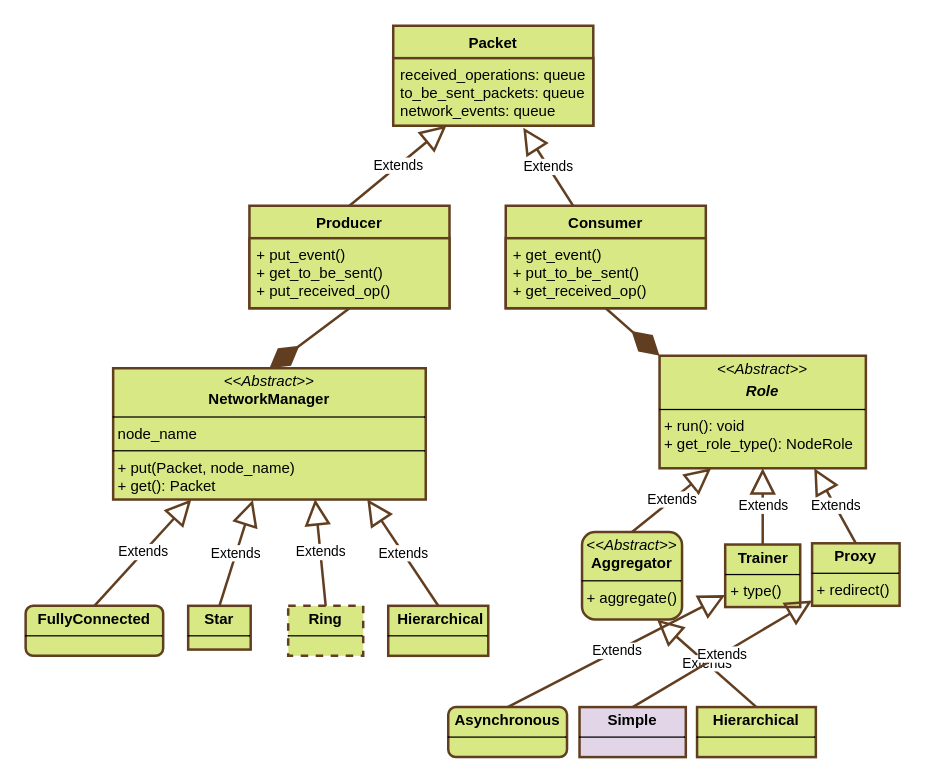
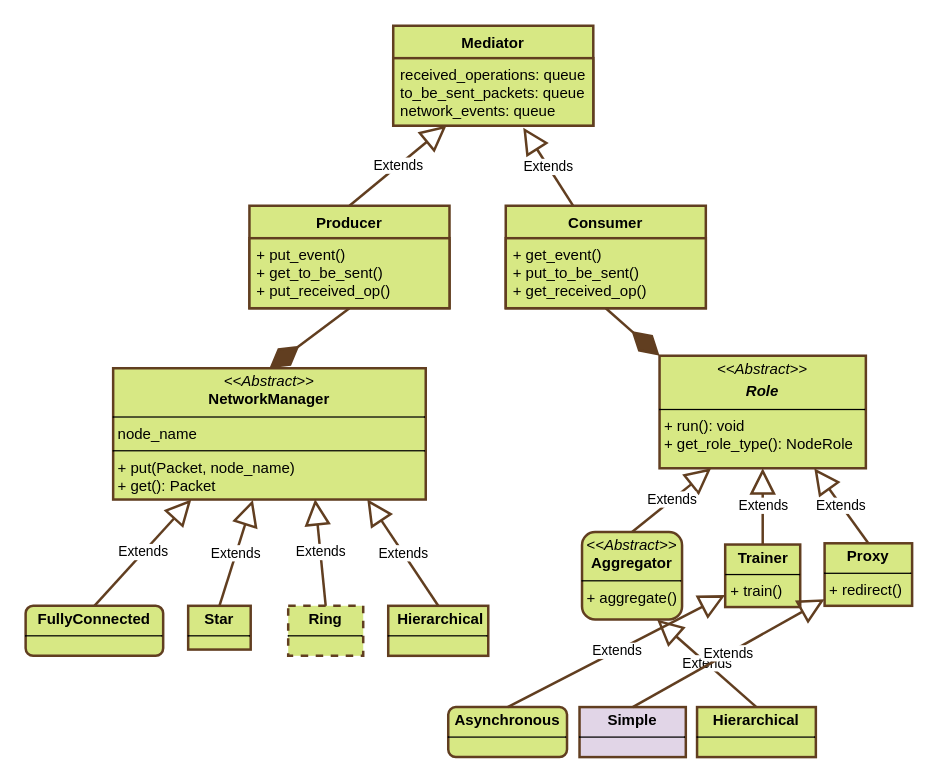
node "Packet": label "Packet" -> "Mediator"
node "Trainer + type()": label "Trainer + type()" -> "Trainer + train()"
node "Proxy + redirect()": moved (856, 574) -> (868, 574)
